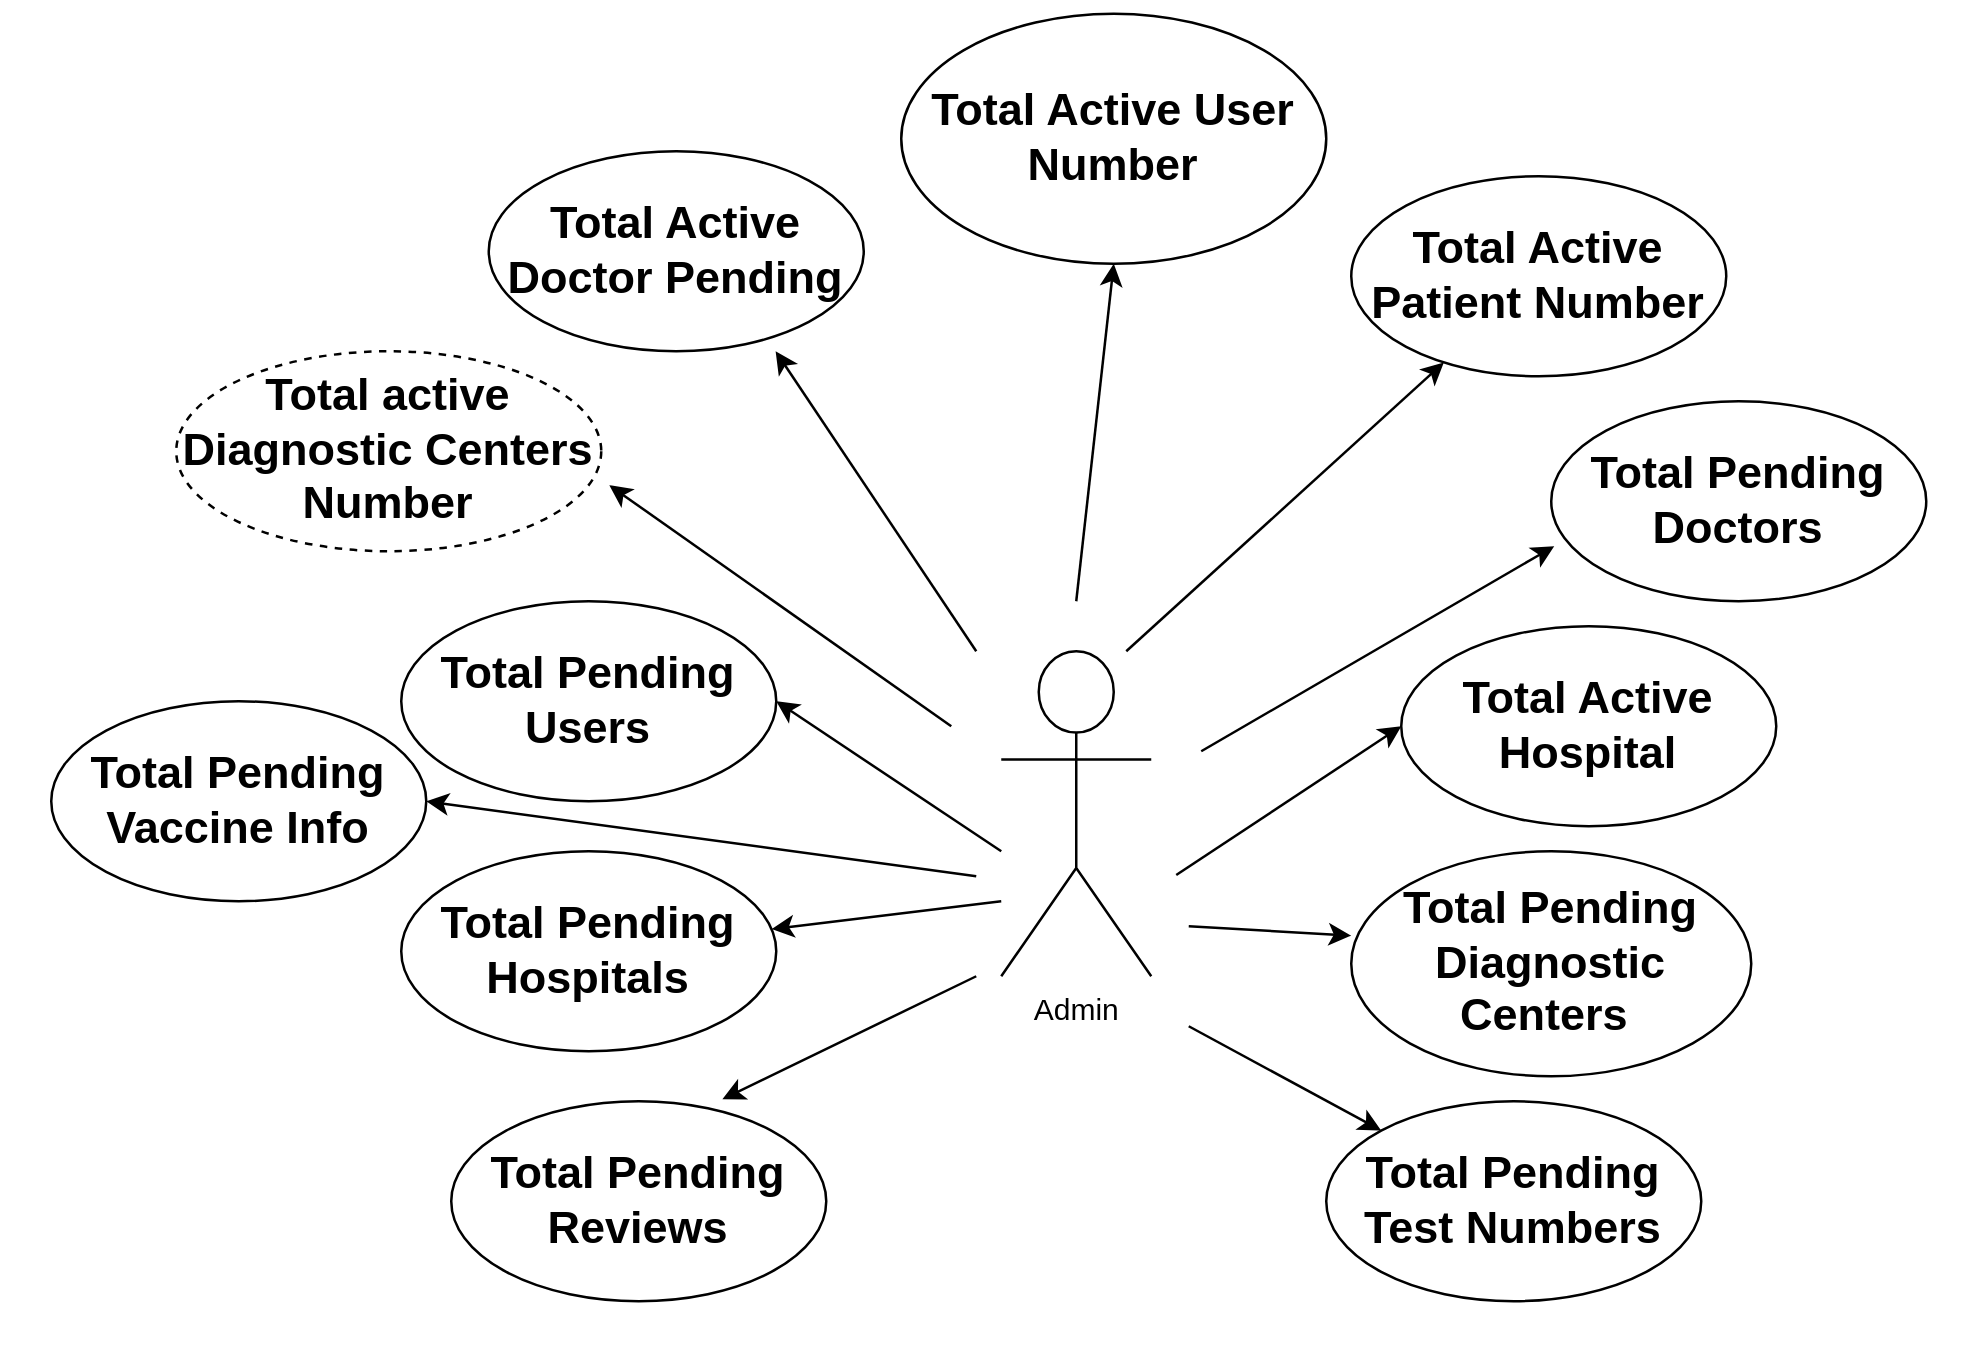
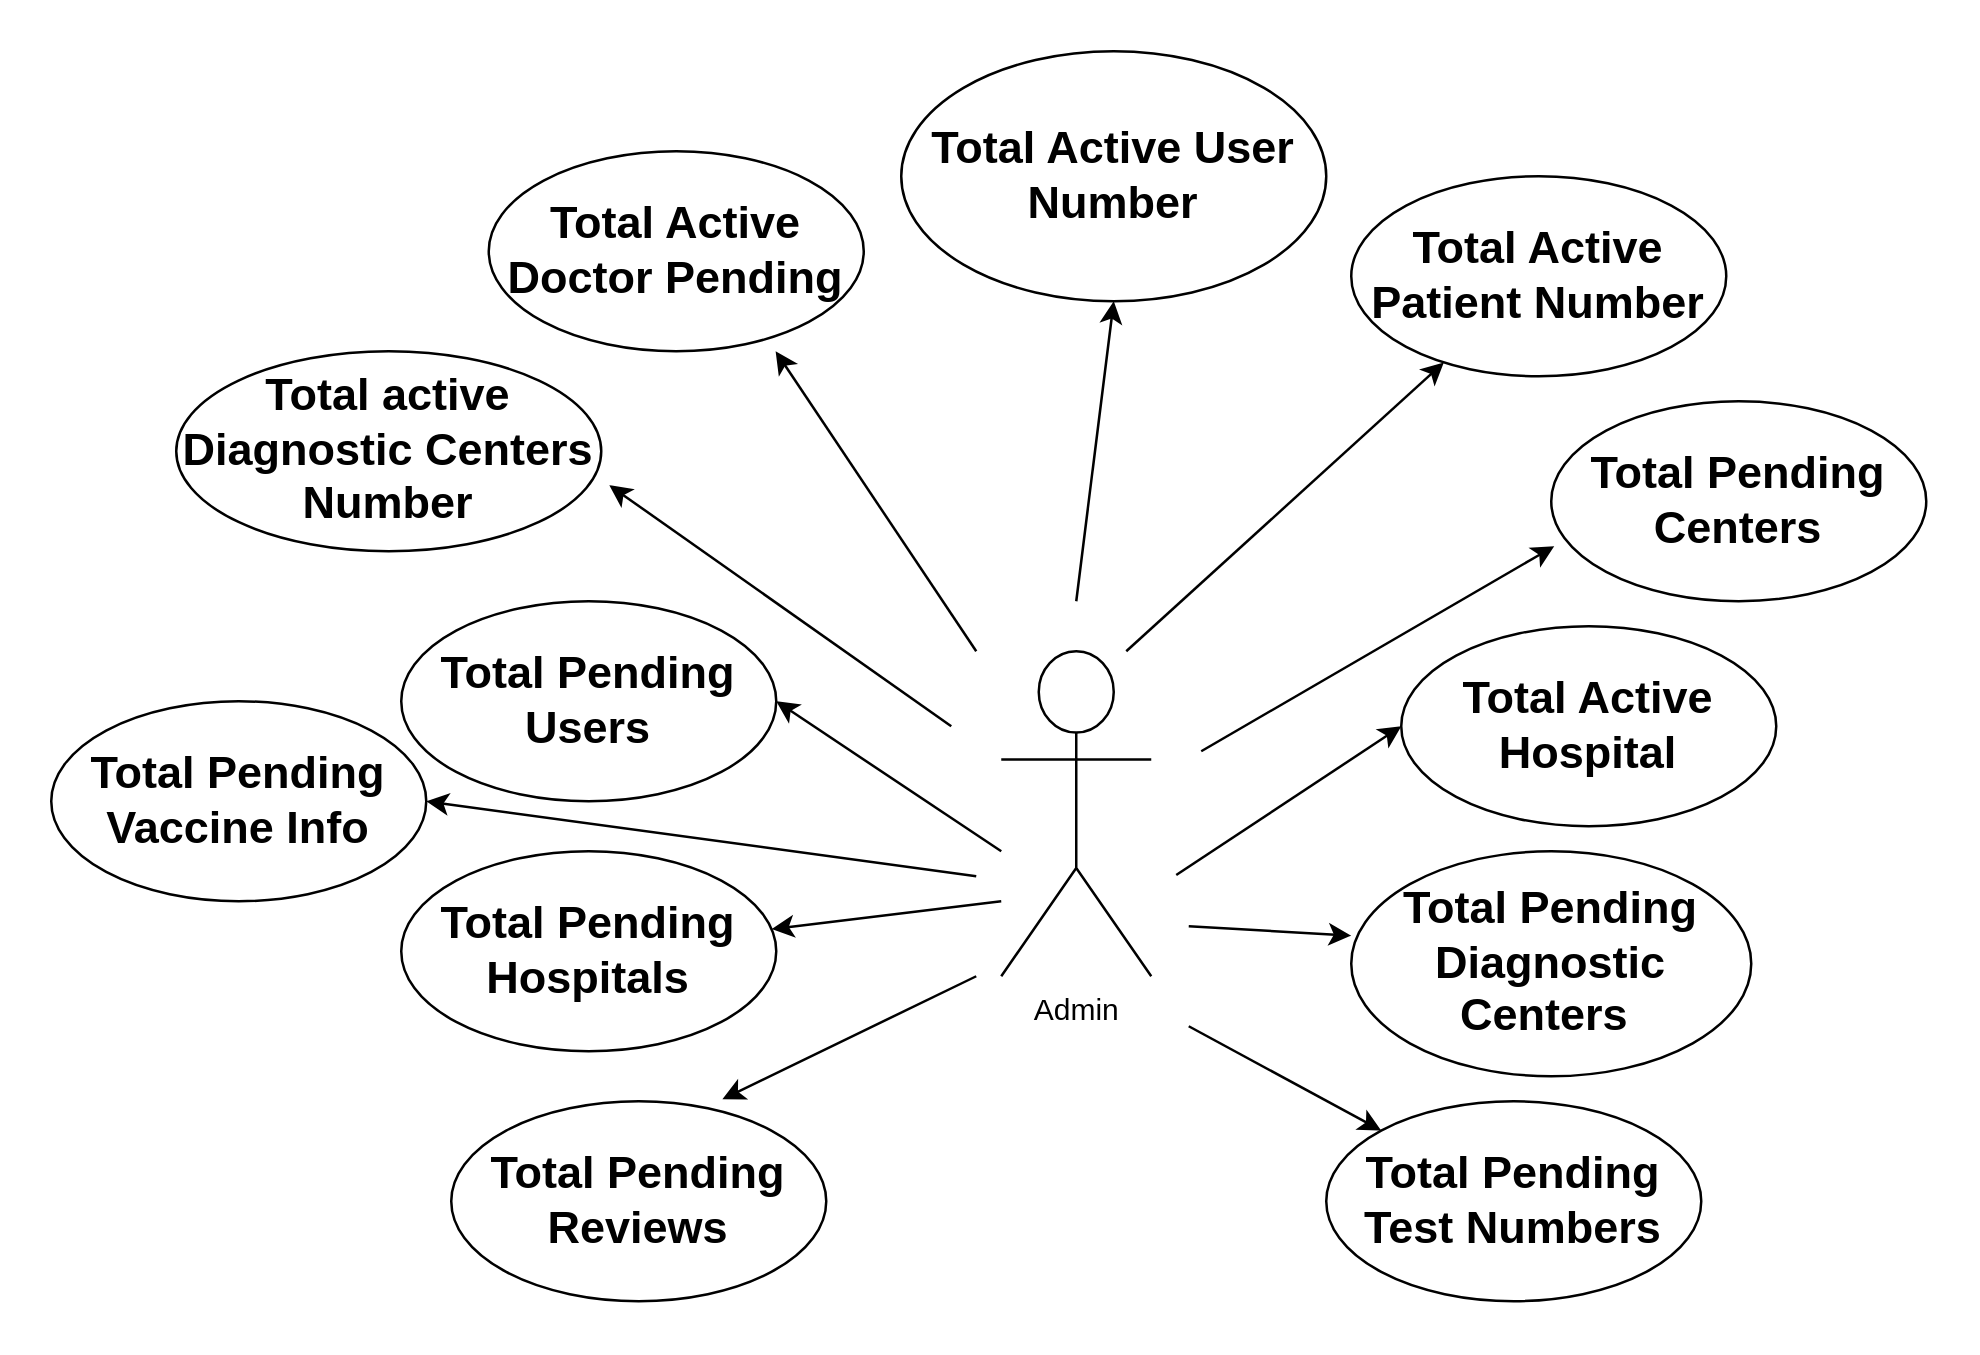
node "Total Active User Number": moved (1114, 139) -> (1114, 176)
node "Total active Diagnostic Centers Number": style dashed -> solid
node "Total Pending Doctors": label "Total Pending Doctors" -> "Total Pending Centers"
